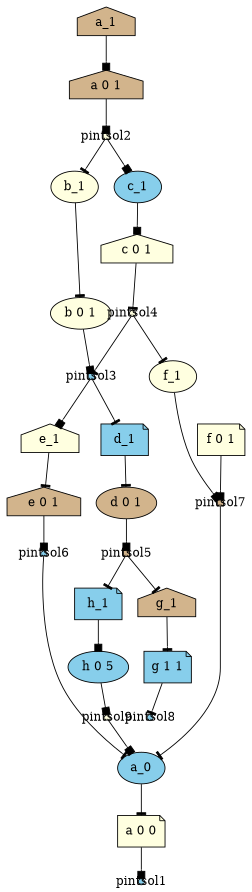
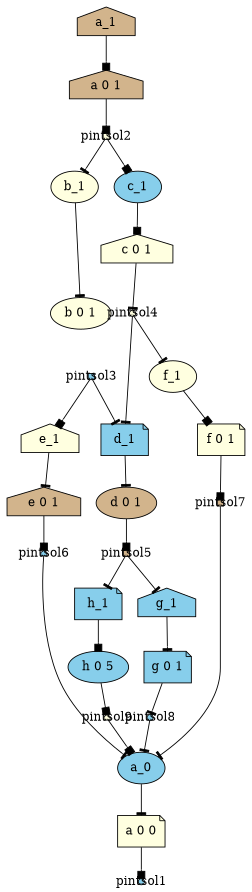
edge "pintsol4" -> "pintsol3": now "pintsol4" -> "d_1"
edge "b 0 1" -> "pintsol3": removed
edge "f_1" -> "pintsol7": now "f_1" -> "f 0 1"
node "g_1": fillcolor tan -> skyblue
node "g 1 1": label "g 1 1" -> "g 0 1"
edge "pintsol8" -> "a_0": added
